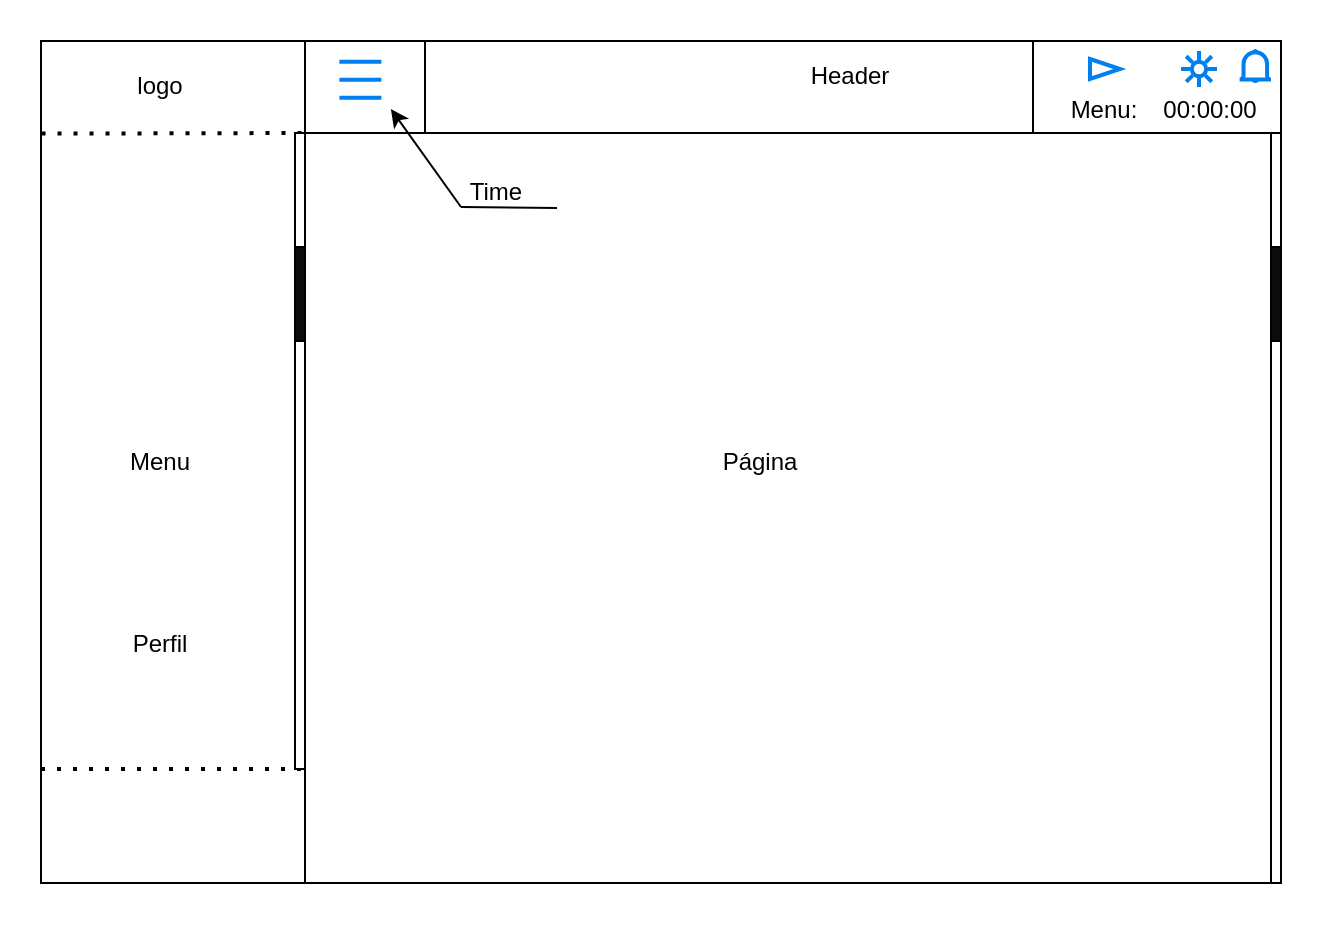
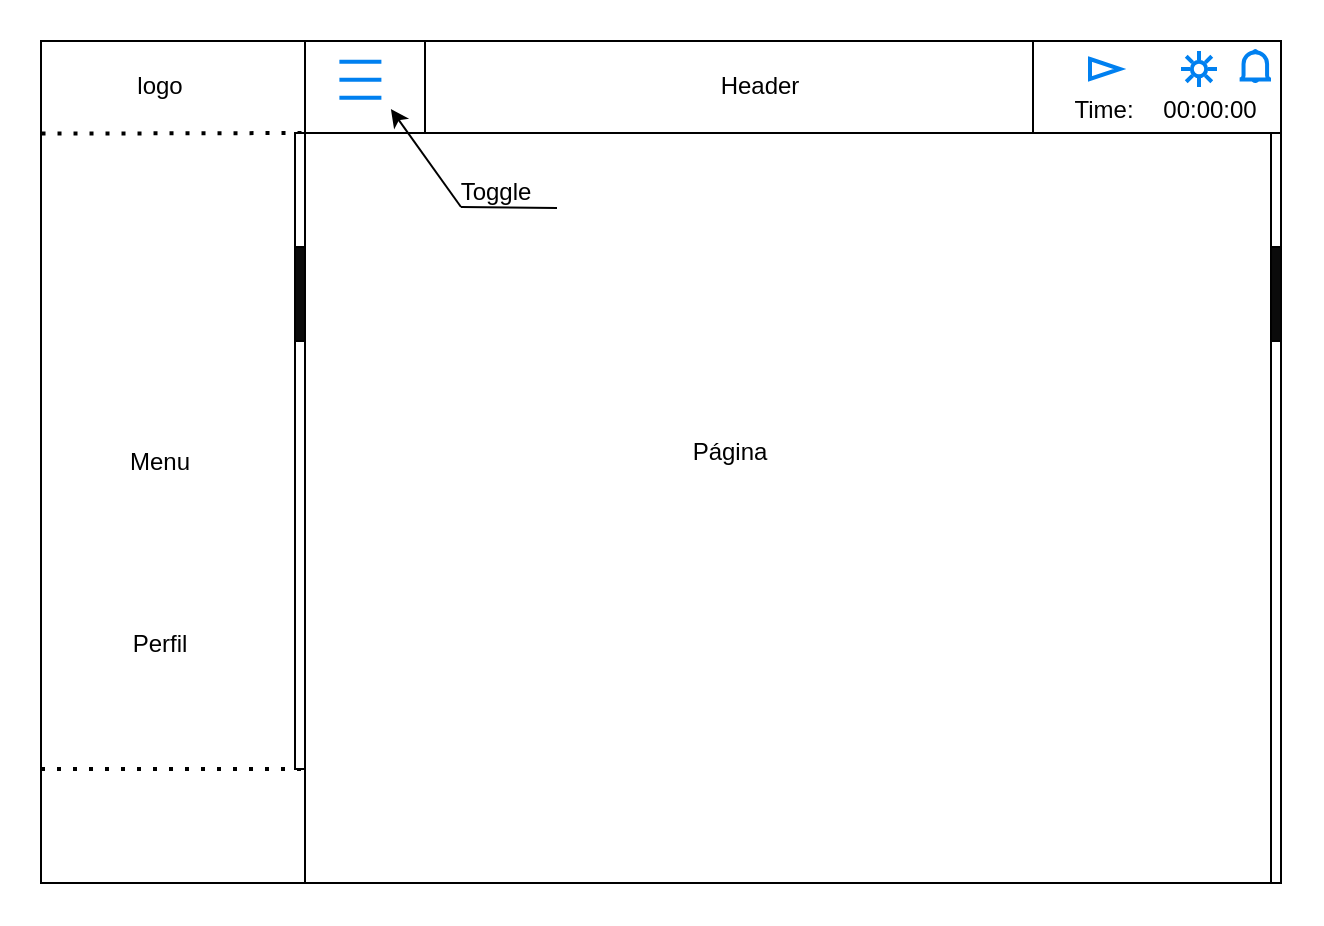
node "Header": moved (851, 77) -> (761, 87)
node "Menu:": label "Menu:" -> "Time:"
node "Time": label "Time" -> "Toggle"
node "Página": moved (761, 462) -> (731, 452)
